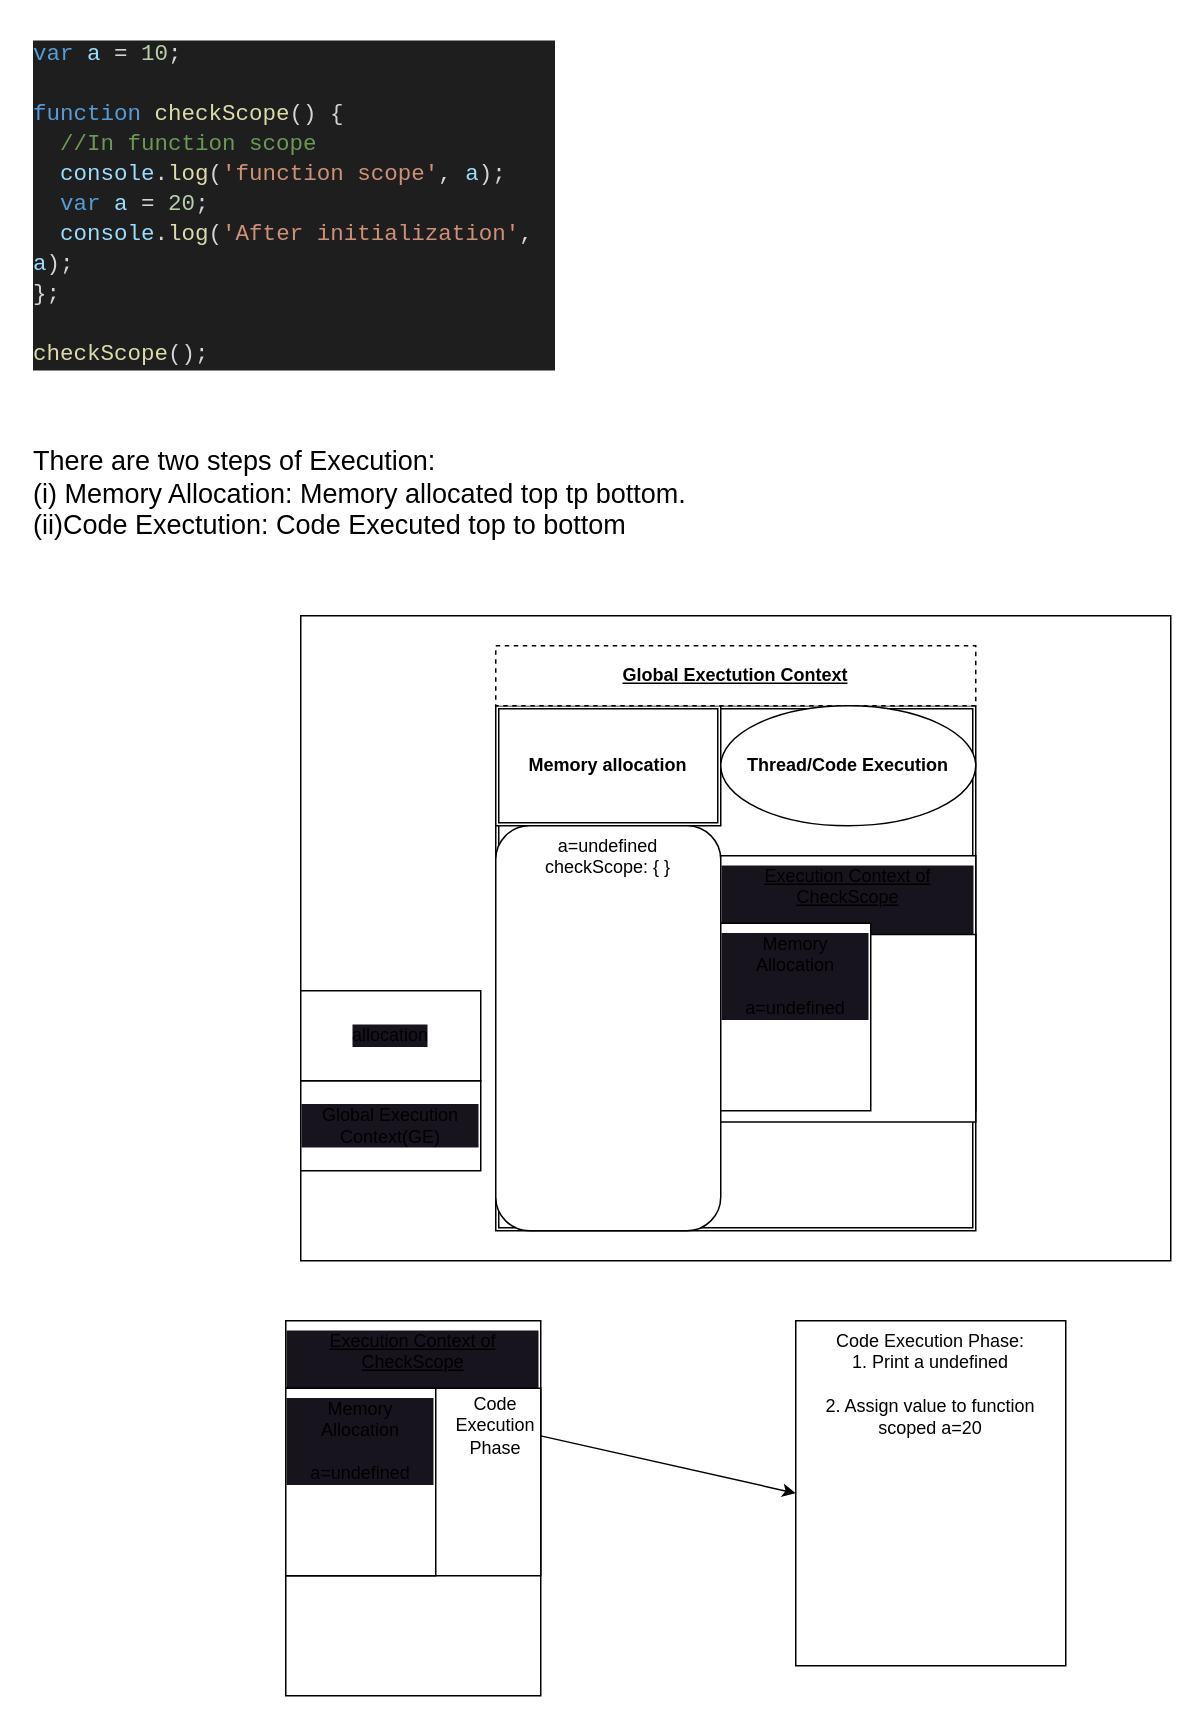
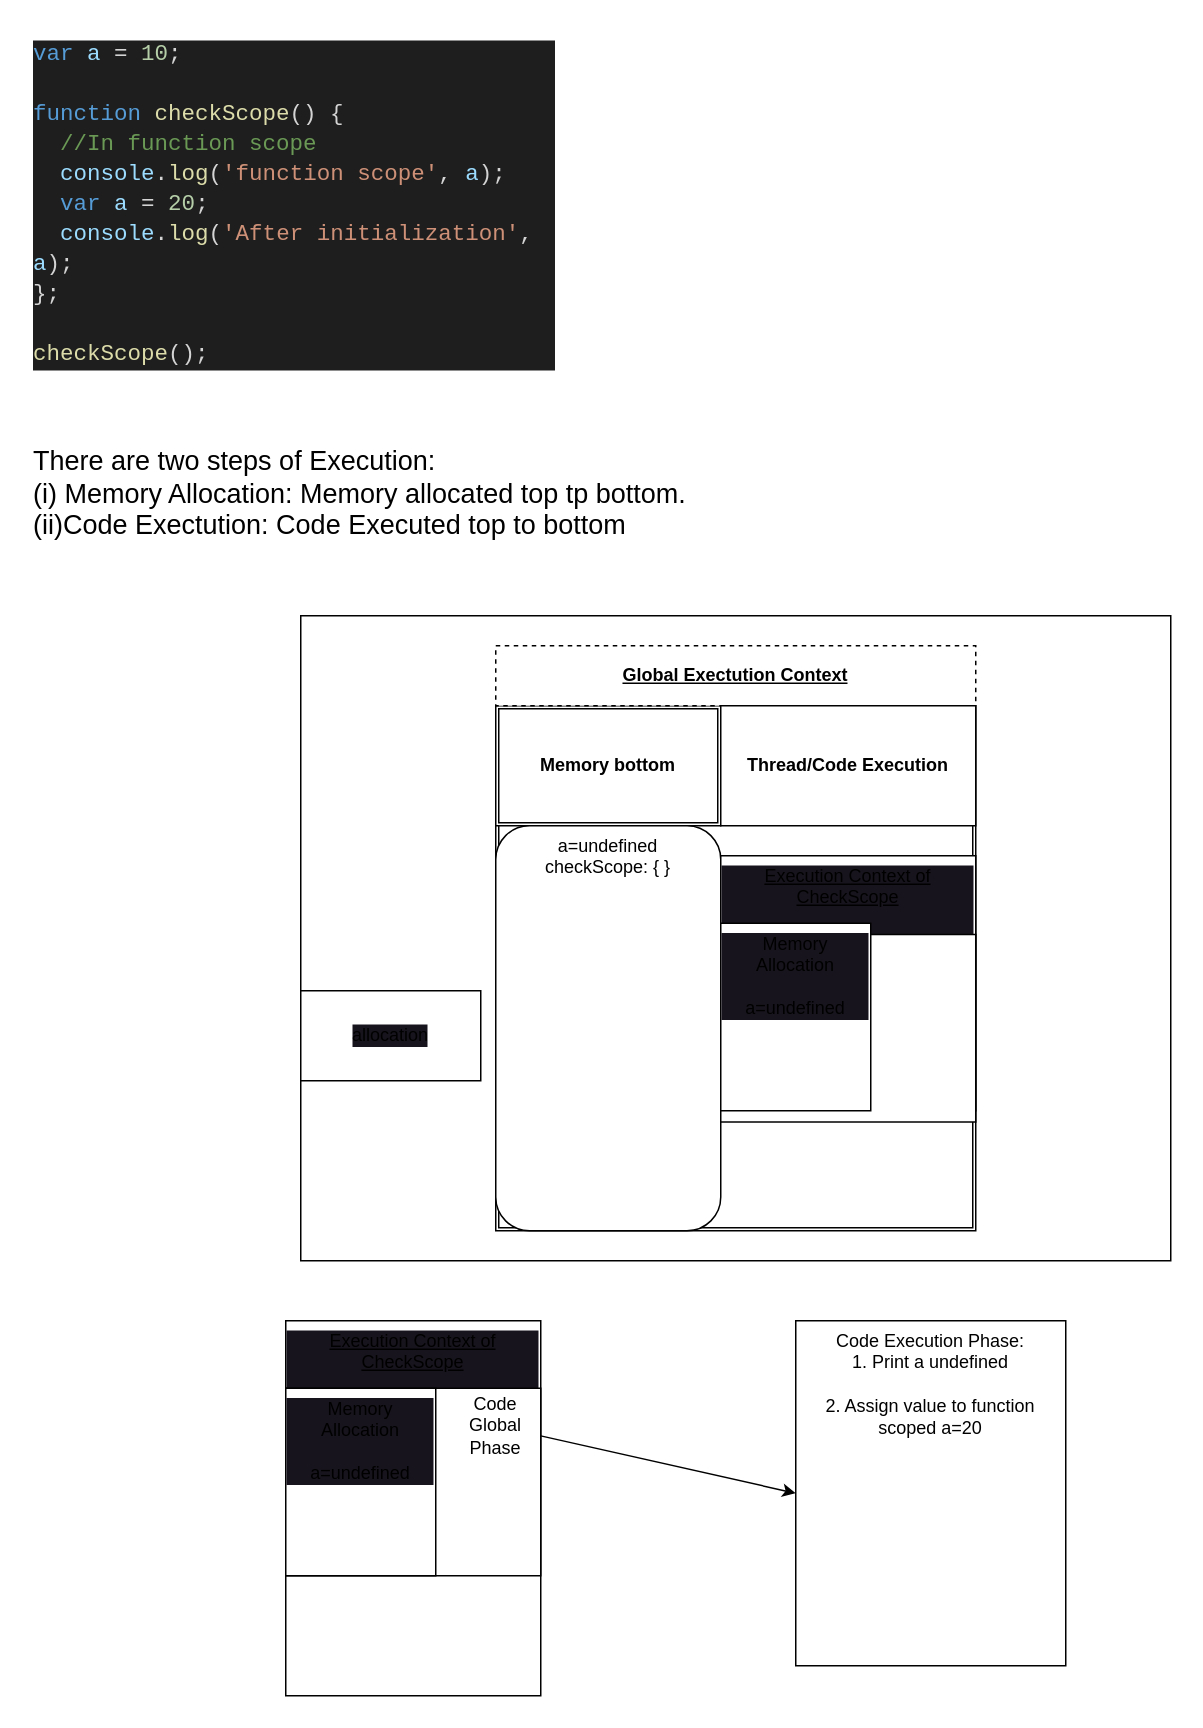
node "Memory allocation": label "Memory allocation" -> "Memory bottom"
node "Thread/Code Execution": shape ellipse -> rectangle
node "Global Execution Context(GE)": removed
node "Code Execution Phase": label "Code Execution Phase" -> "Code Global Phase"
